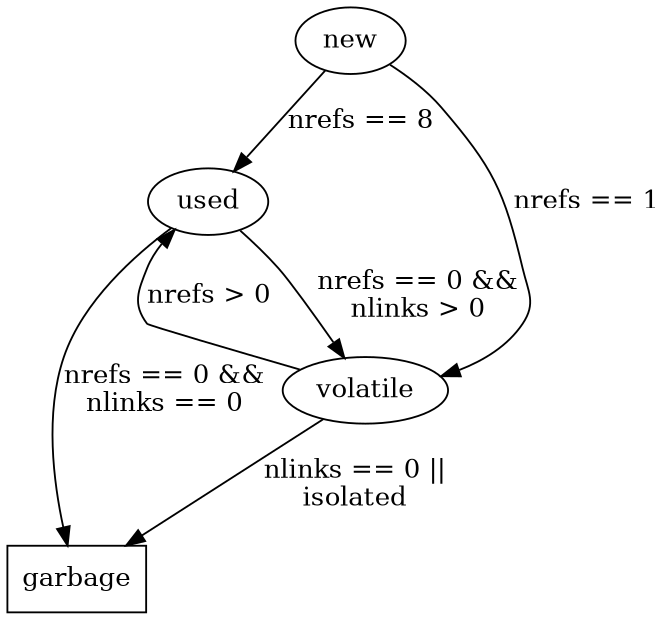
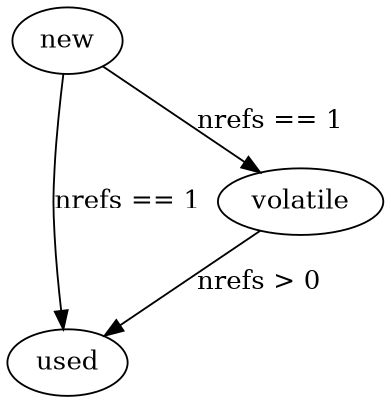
edge "new" -> "used": label "nrefs == 8" -> "nrefs == 1"
edge "used" -> "volatile": removed, label "nrefs == 0 && nlinks > 0"
node "garbage": removed
